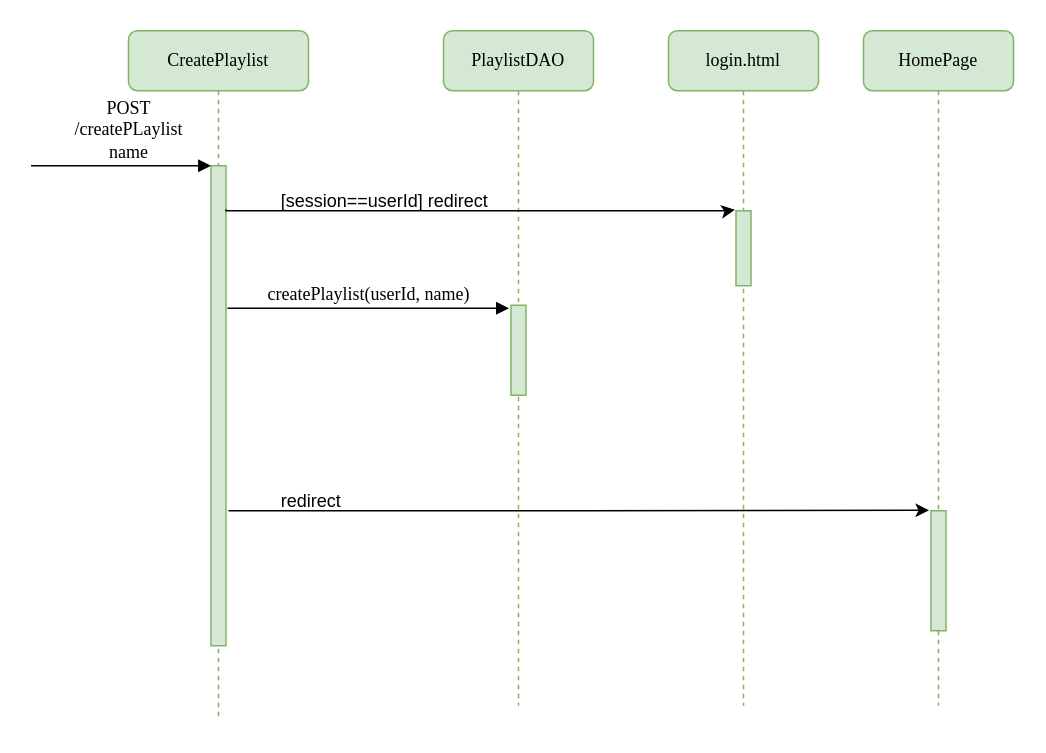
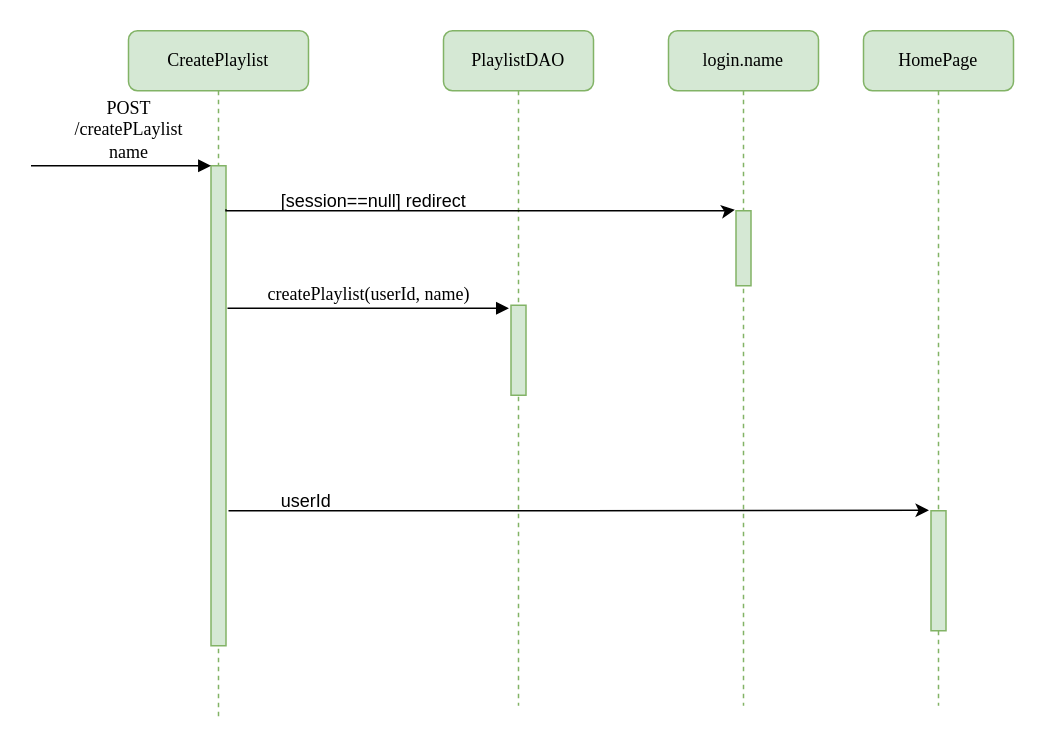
node "login.html": label "login.html" -> "login.name"
node "[session==userId] redirect": label "[session==userId] redirect" -> "[session==null] redirect"
node "redirect": label "redirect" -> "userId"
